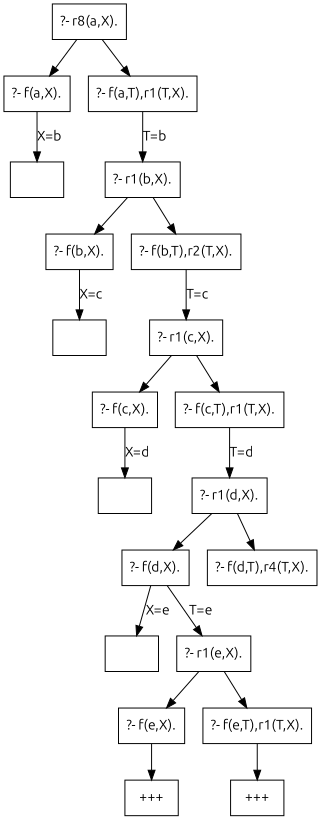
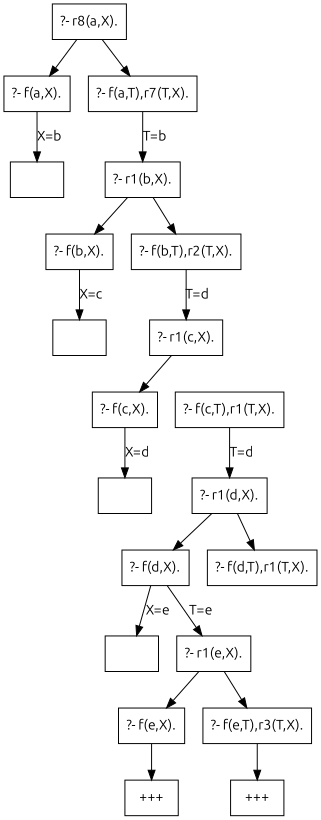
node "?- f(a,T),r1(T,X).": label "?- f(a,T),r1(T,X)." -> "?- f(a,T),r7(T,X)."
edge "?- f(b,T),r2(T,X)." -> "?- r1(c,X).": label "T=c" -> "T=d"
edge "?- r1(c,X)." -> "?- f(c,T),r1(T,X).": removed
node "?- f(d,T),r4(T,X).": label "?- f(d,T),r4(T,X)." -> "?- f(d,T),r1(T,X)."
node "?- f(e,T),r1(T,X).": label "?- f(e,T),r1(T,X)." -> "?- f(e,T),r3(T,X)."
